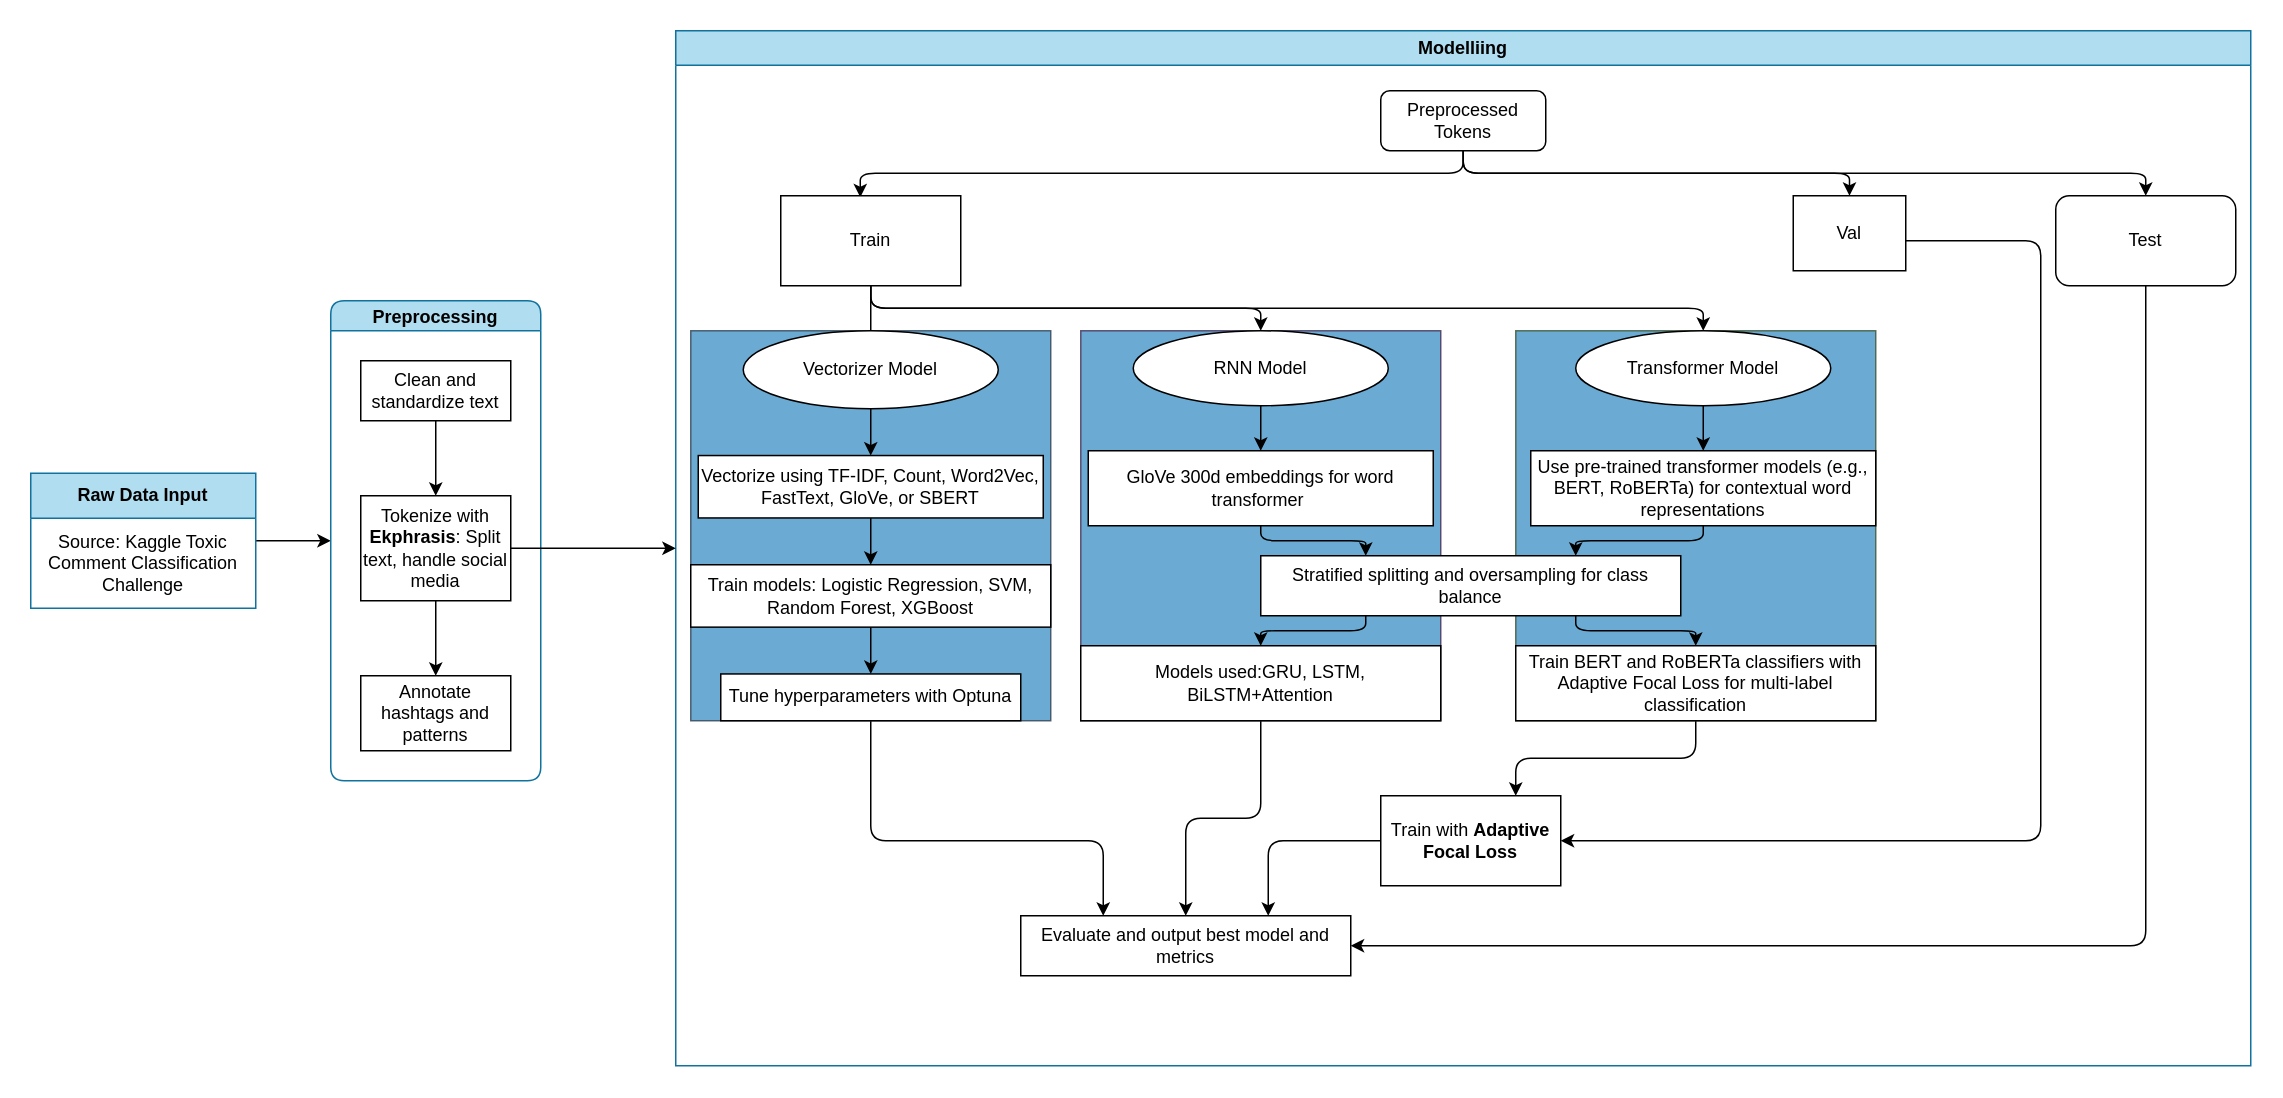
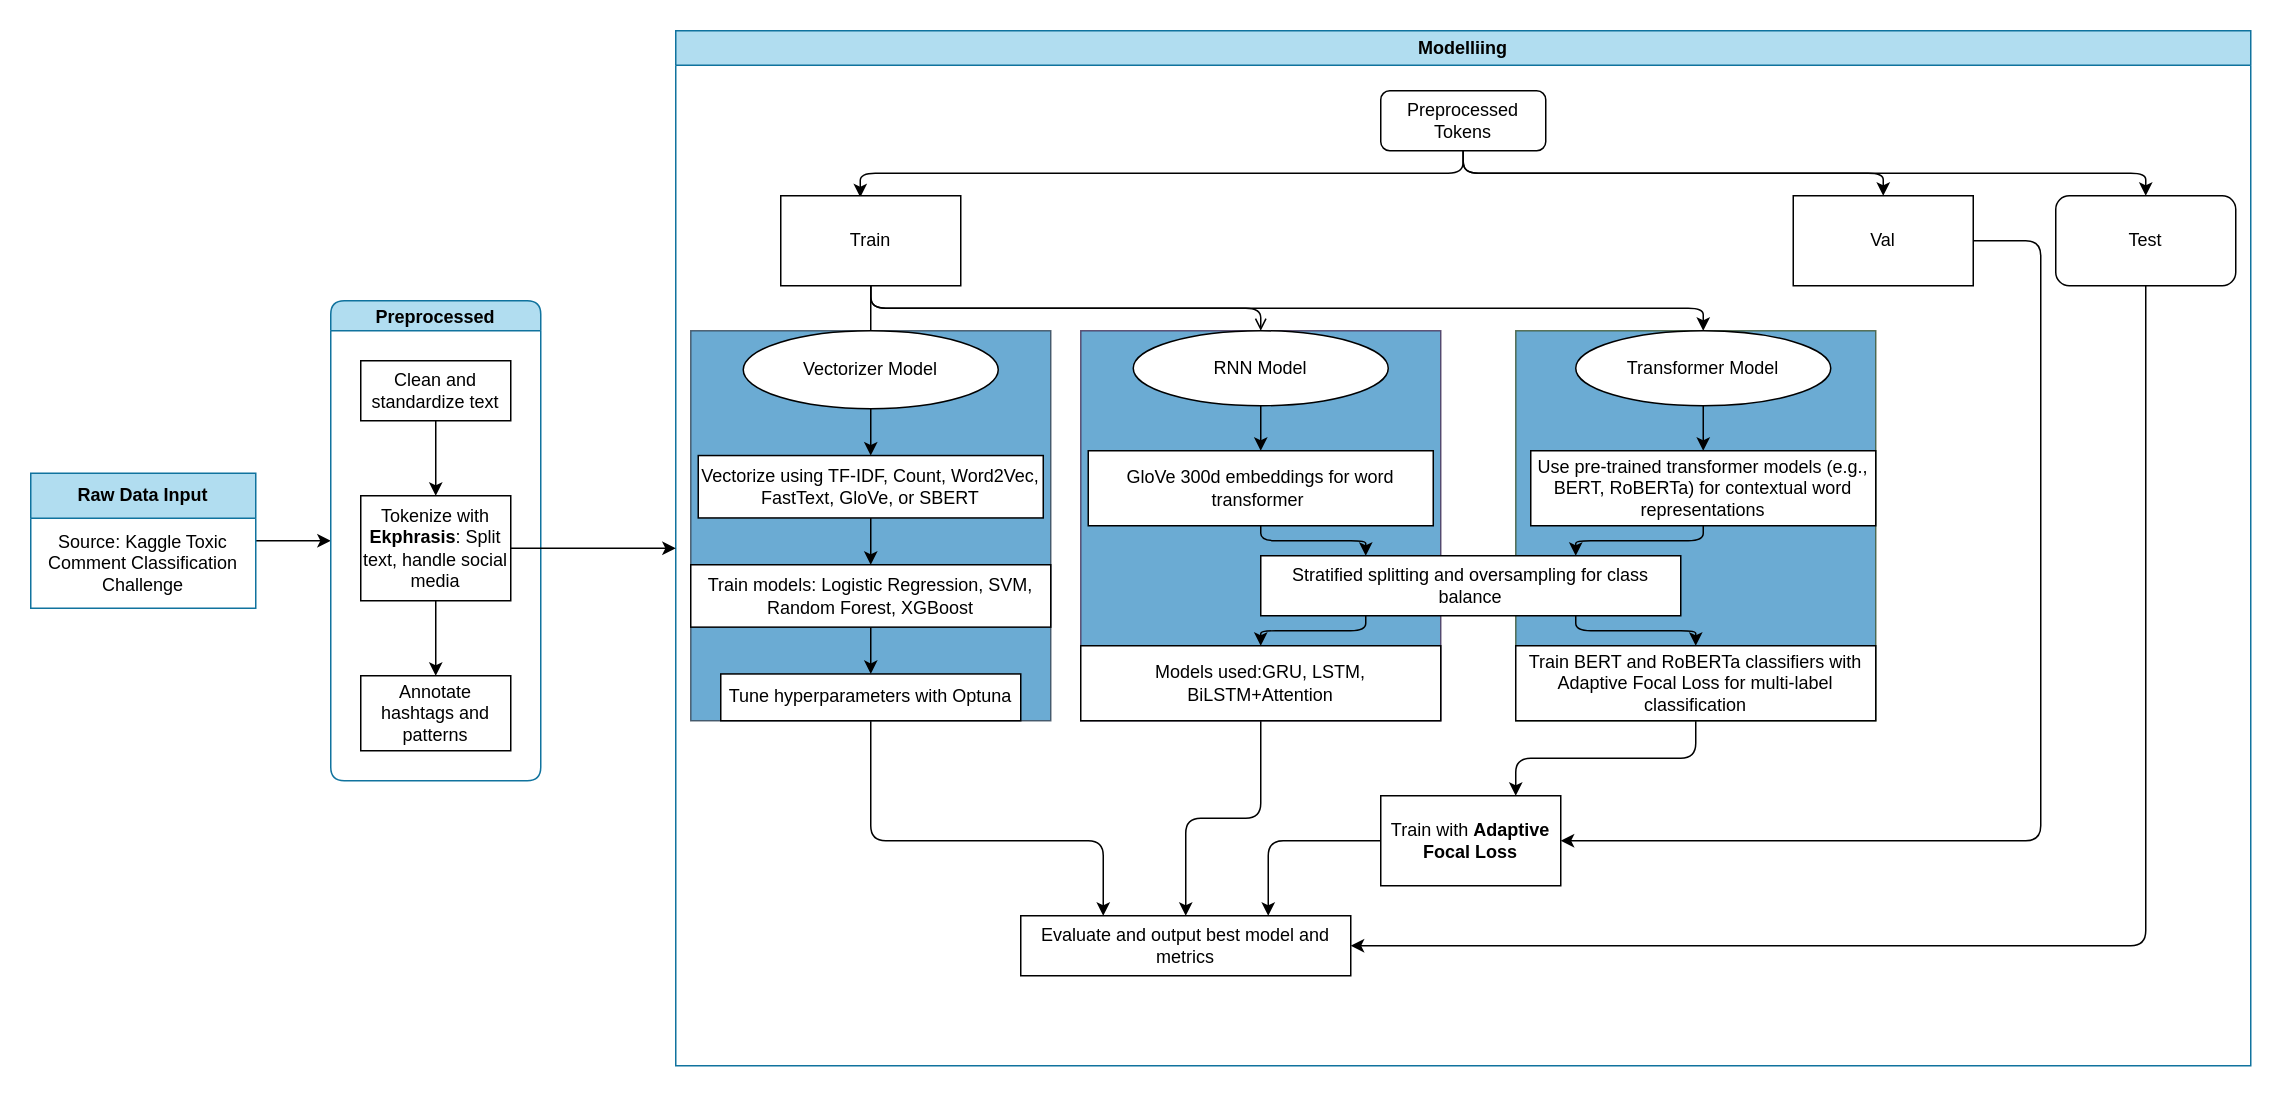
node "Val": size 113x75 -> 180x90
edge "Train" -> "RNN Model": arrowhead classic -> open
node "Preprocessing": label "Preprocessing" -> "Preprocessed"
